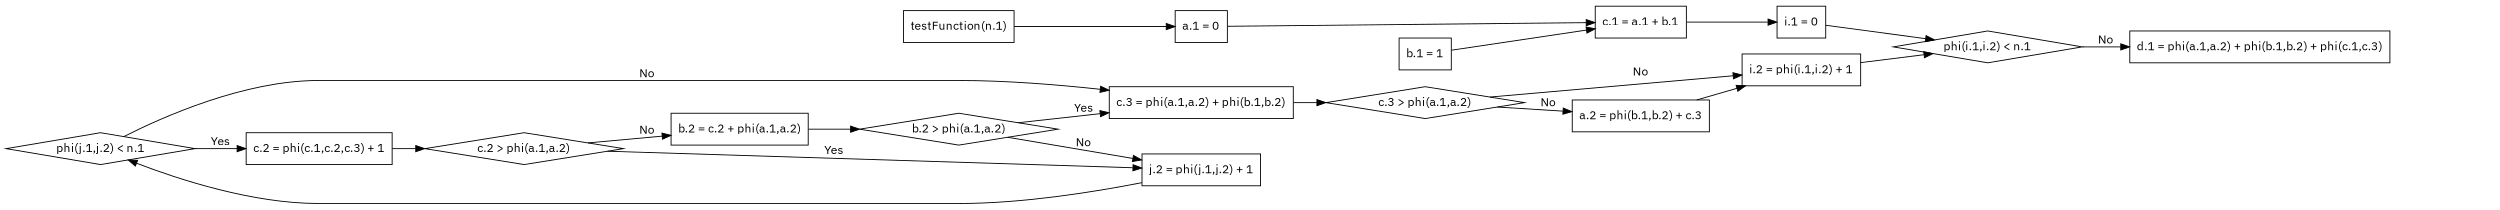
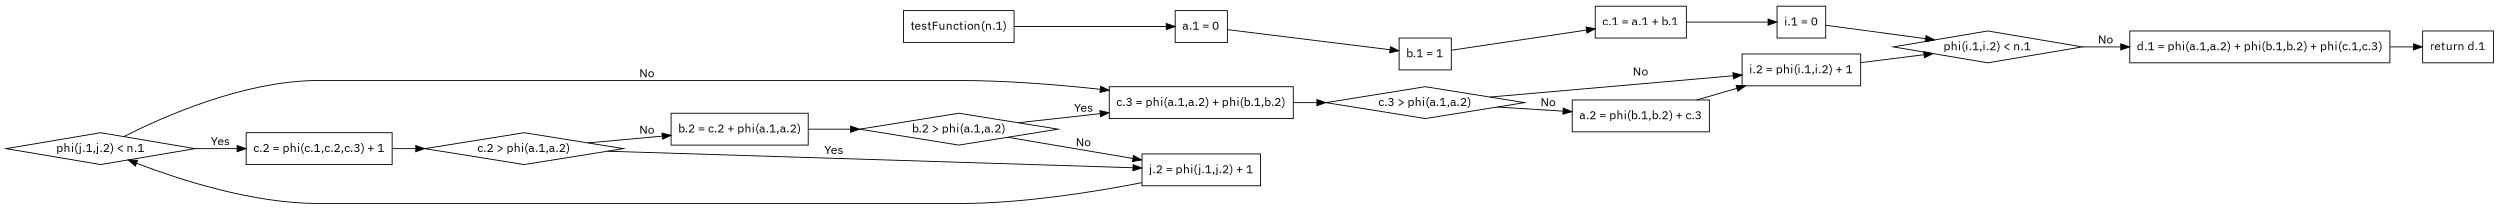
edge "a.1 = 0" -> "c.1 = a.1 + b.1": now "a.1 = 0" -> "b.1 = 1"
node "return d.1": added
